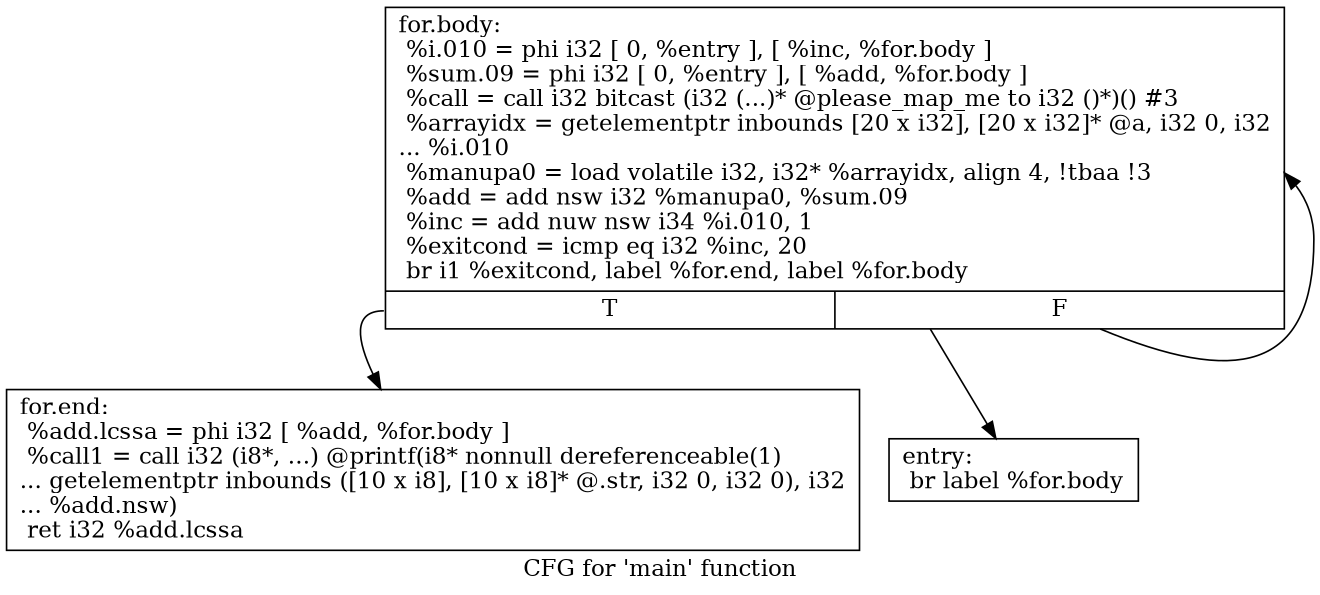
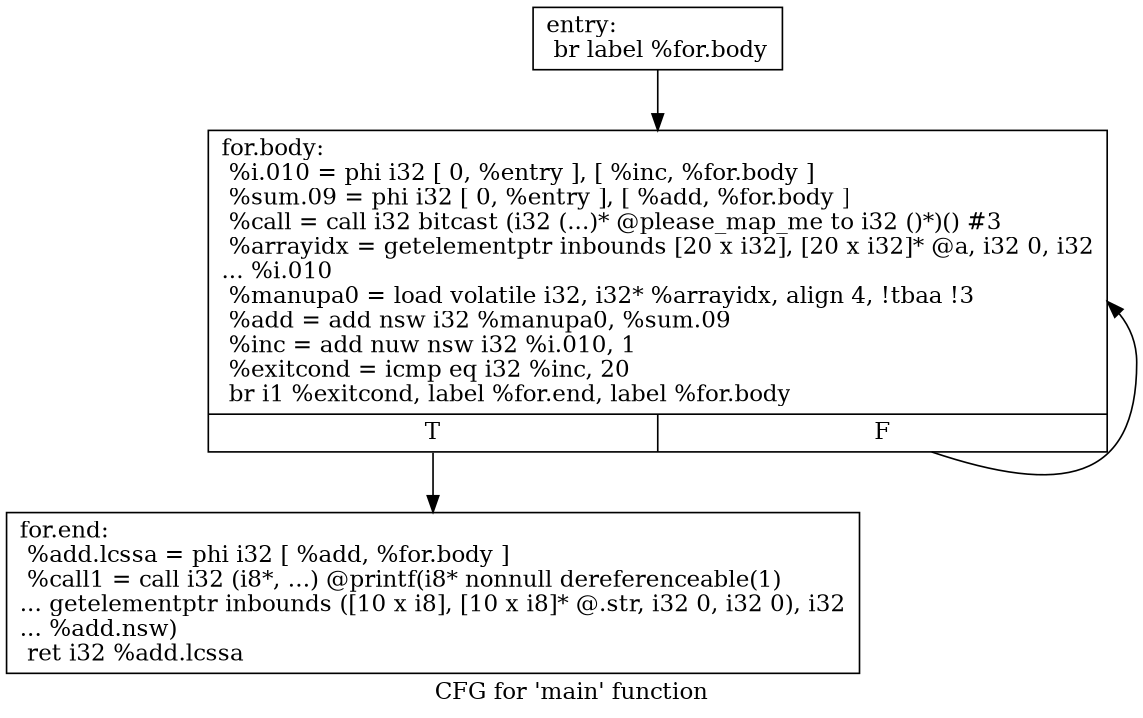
node "for.body:": text "%inc = add nuw nsw i34 %i.010, 1" -> "%inc = add nuw nsw i32 %i.010, 1"
edge "for.body:" -> "entry:": reversed
